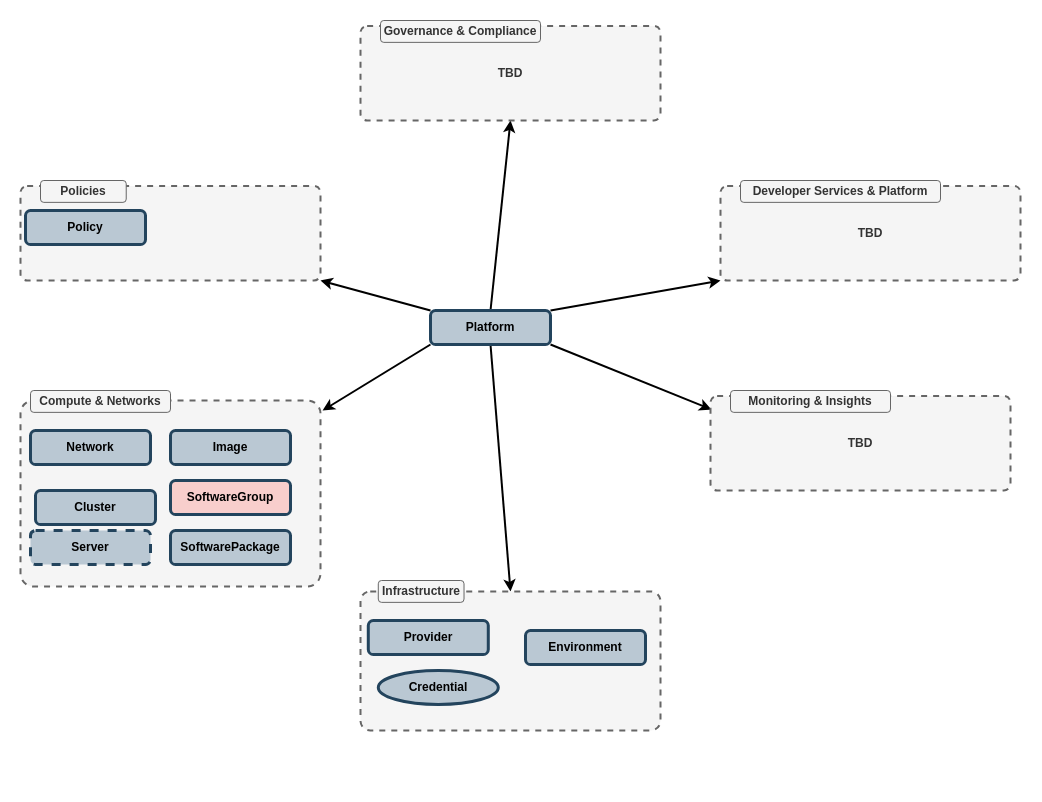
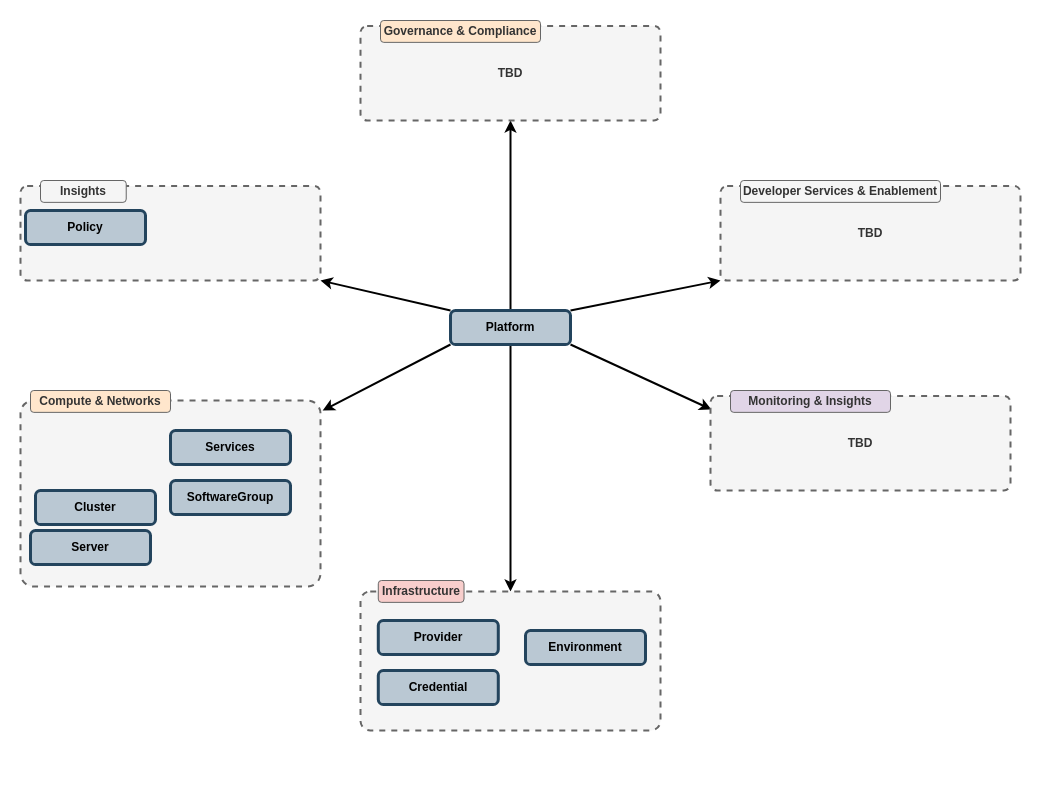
node "Governance & Compliance": fillcolor #f5f5f5 -> #ffe6cc
node "Policies": label "Policies" -> "Insights"
node "Developer Services & Platform": label "Developer Services & Platform" -> "Developer Services & Enablement"
node "Platform": moved (491, 328) -> (511, 328)
node "Compute & Networks": fillcolor #f5f5f5 -> #ffe6cc
node "Monitoring & Insights": fillcolor #f5f5f5 -> #e1d5e7
node "Network": removed
node "Image": label "Image" -> "Services"
node "SoftwareGroup": fillcolor #f8cecc -> #bac8d3
node "Server": style dashed -> solid
node "SoftwarePackage": removed
node "Infrastructure": fillcolor #f5f5f5 -> #f8cecc
node "Provider": moved (428, 638) -> (438, 638)
node "Credential": shape ellipse -> rounded rectangle
